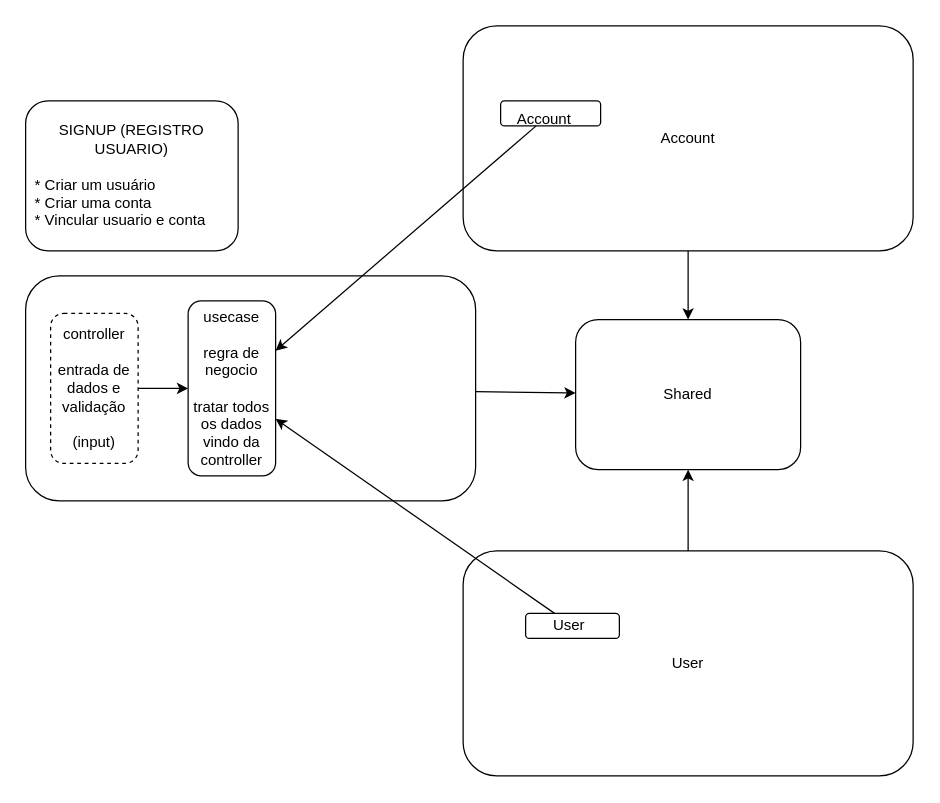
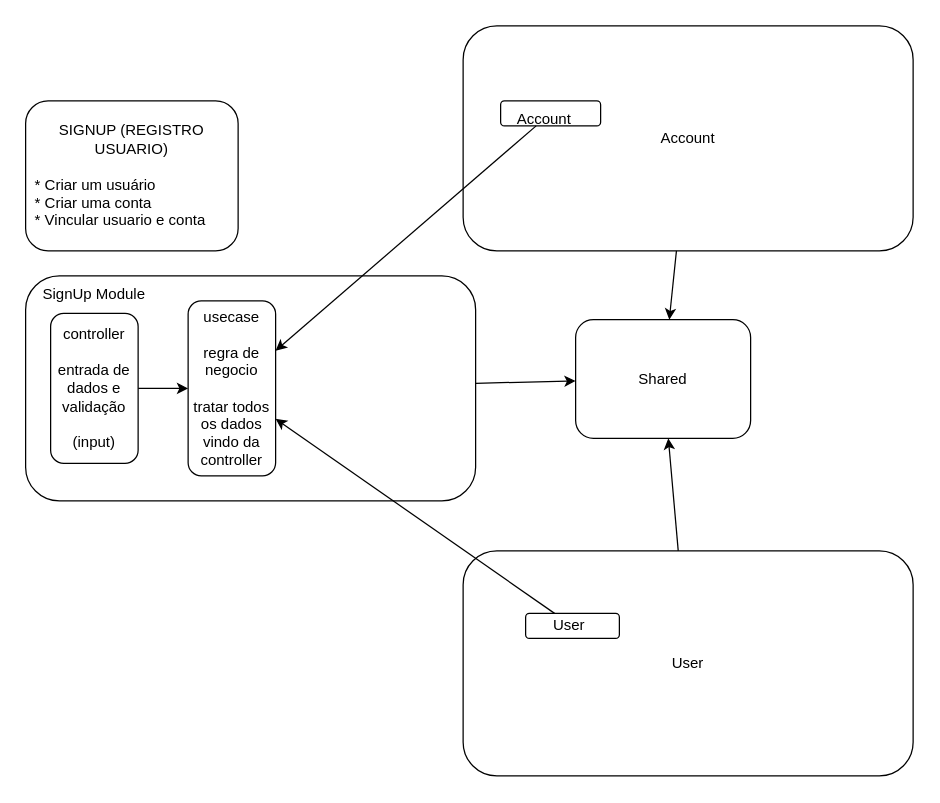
node "SignUp Module": added
node "controller entrada de dados e validação (input)": style dashed -> solid
node "Shared": size 225x150 -> 175x119
